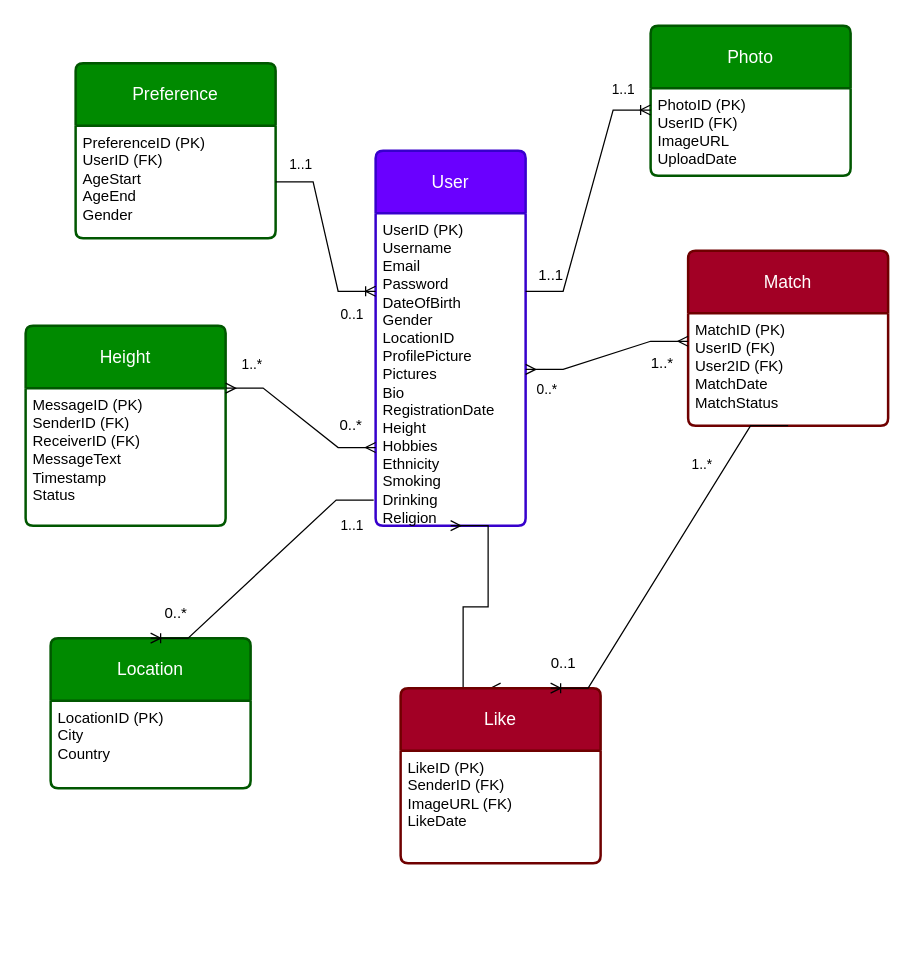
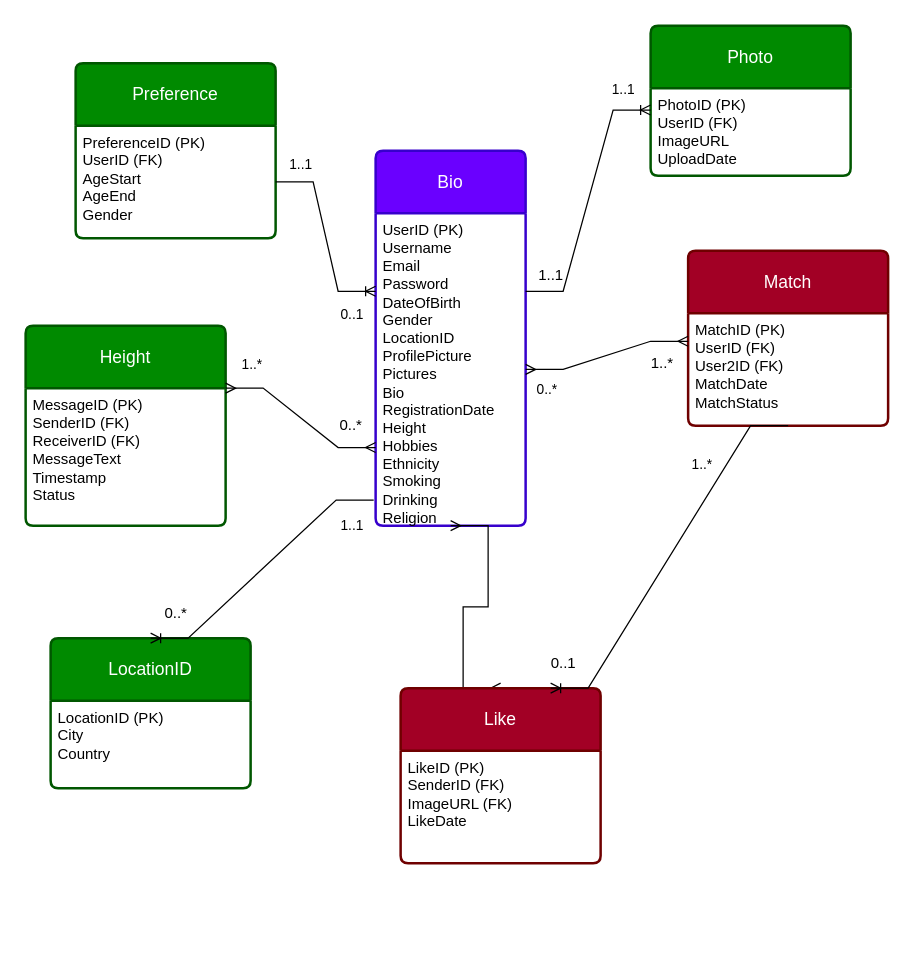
node "User": label "User" -> "Bio"
node "Location": label "Location" -> "LocationID"
